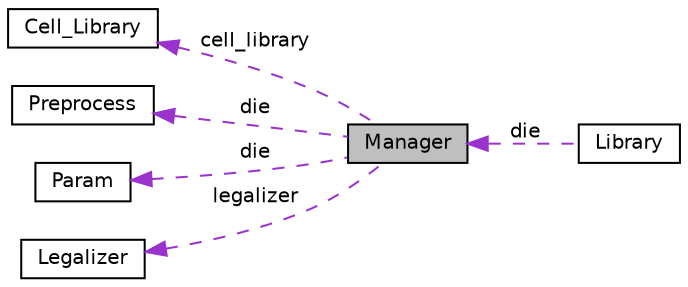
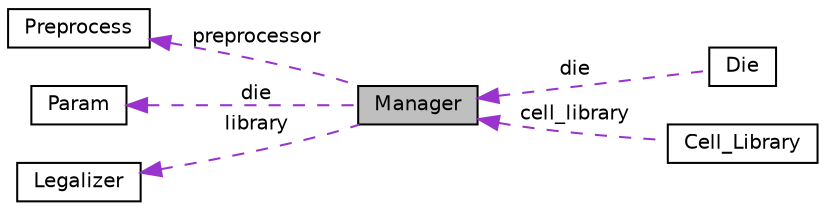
edge "Manager" -> "Cell_Library": reversed
edge "Manager" -> "Preprocess": label " die" -> " preprocessor"
node "Library": label "Library" -> "Die"
edge "Manager" -> "Legalizer": label " legalizer" -> " library"
